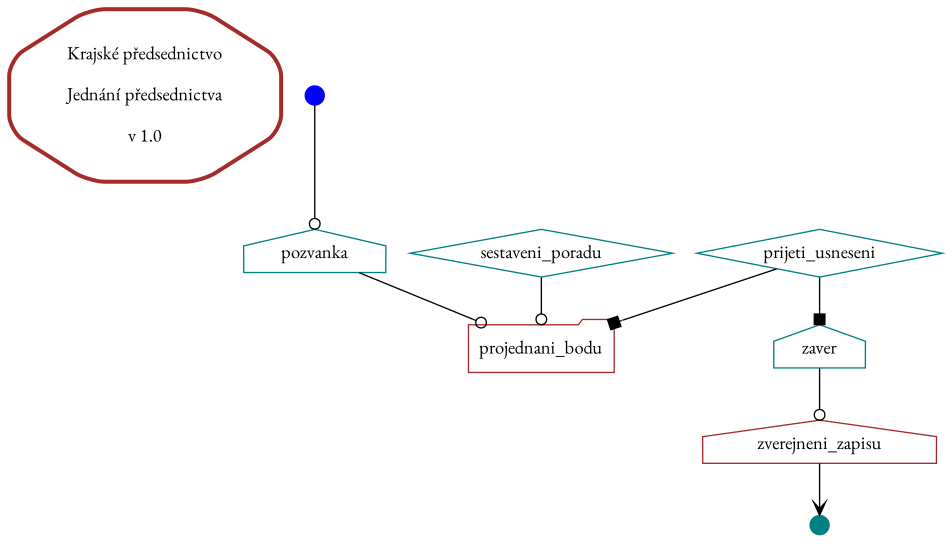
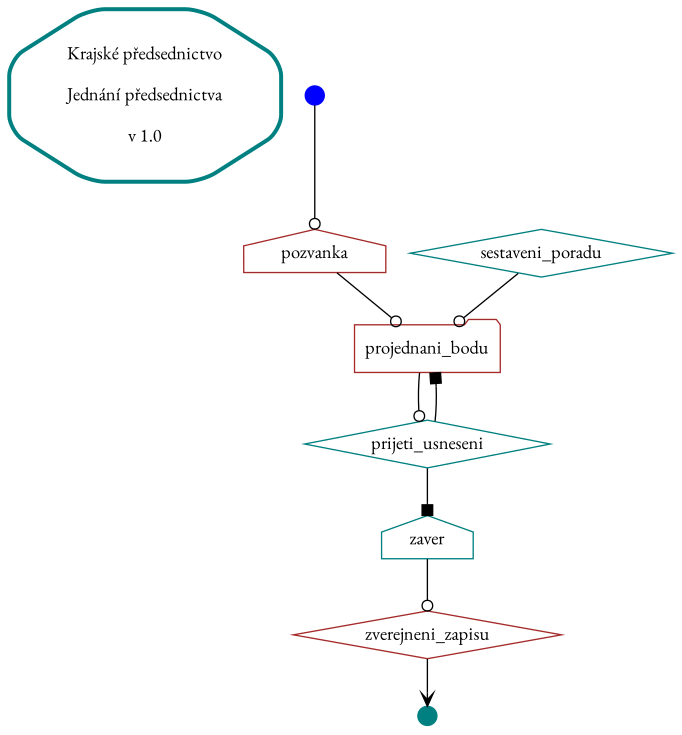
node "Krajské předsednictvo Jednání předsednictva v 1.0": color brown -> teal
node "pozvanka": color teal -> brown
edge "projednani_bodu" -> "prijeti_usneseni": added
node "zverejneni_zapisu": shape house -> diamond
